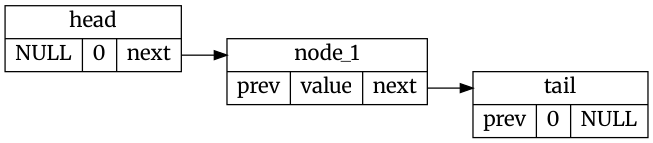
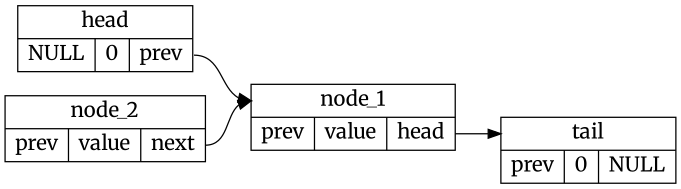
node "head": text "next" -> "prev"
node "node_1": text "next" -> "head"
node "node_2": added
